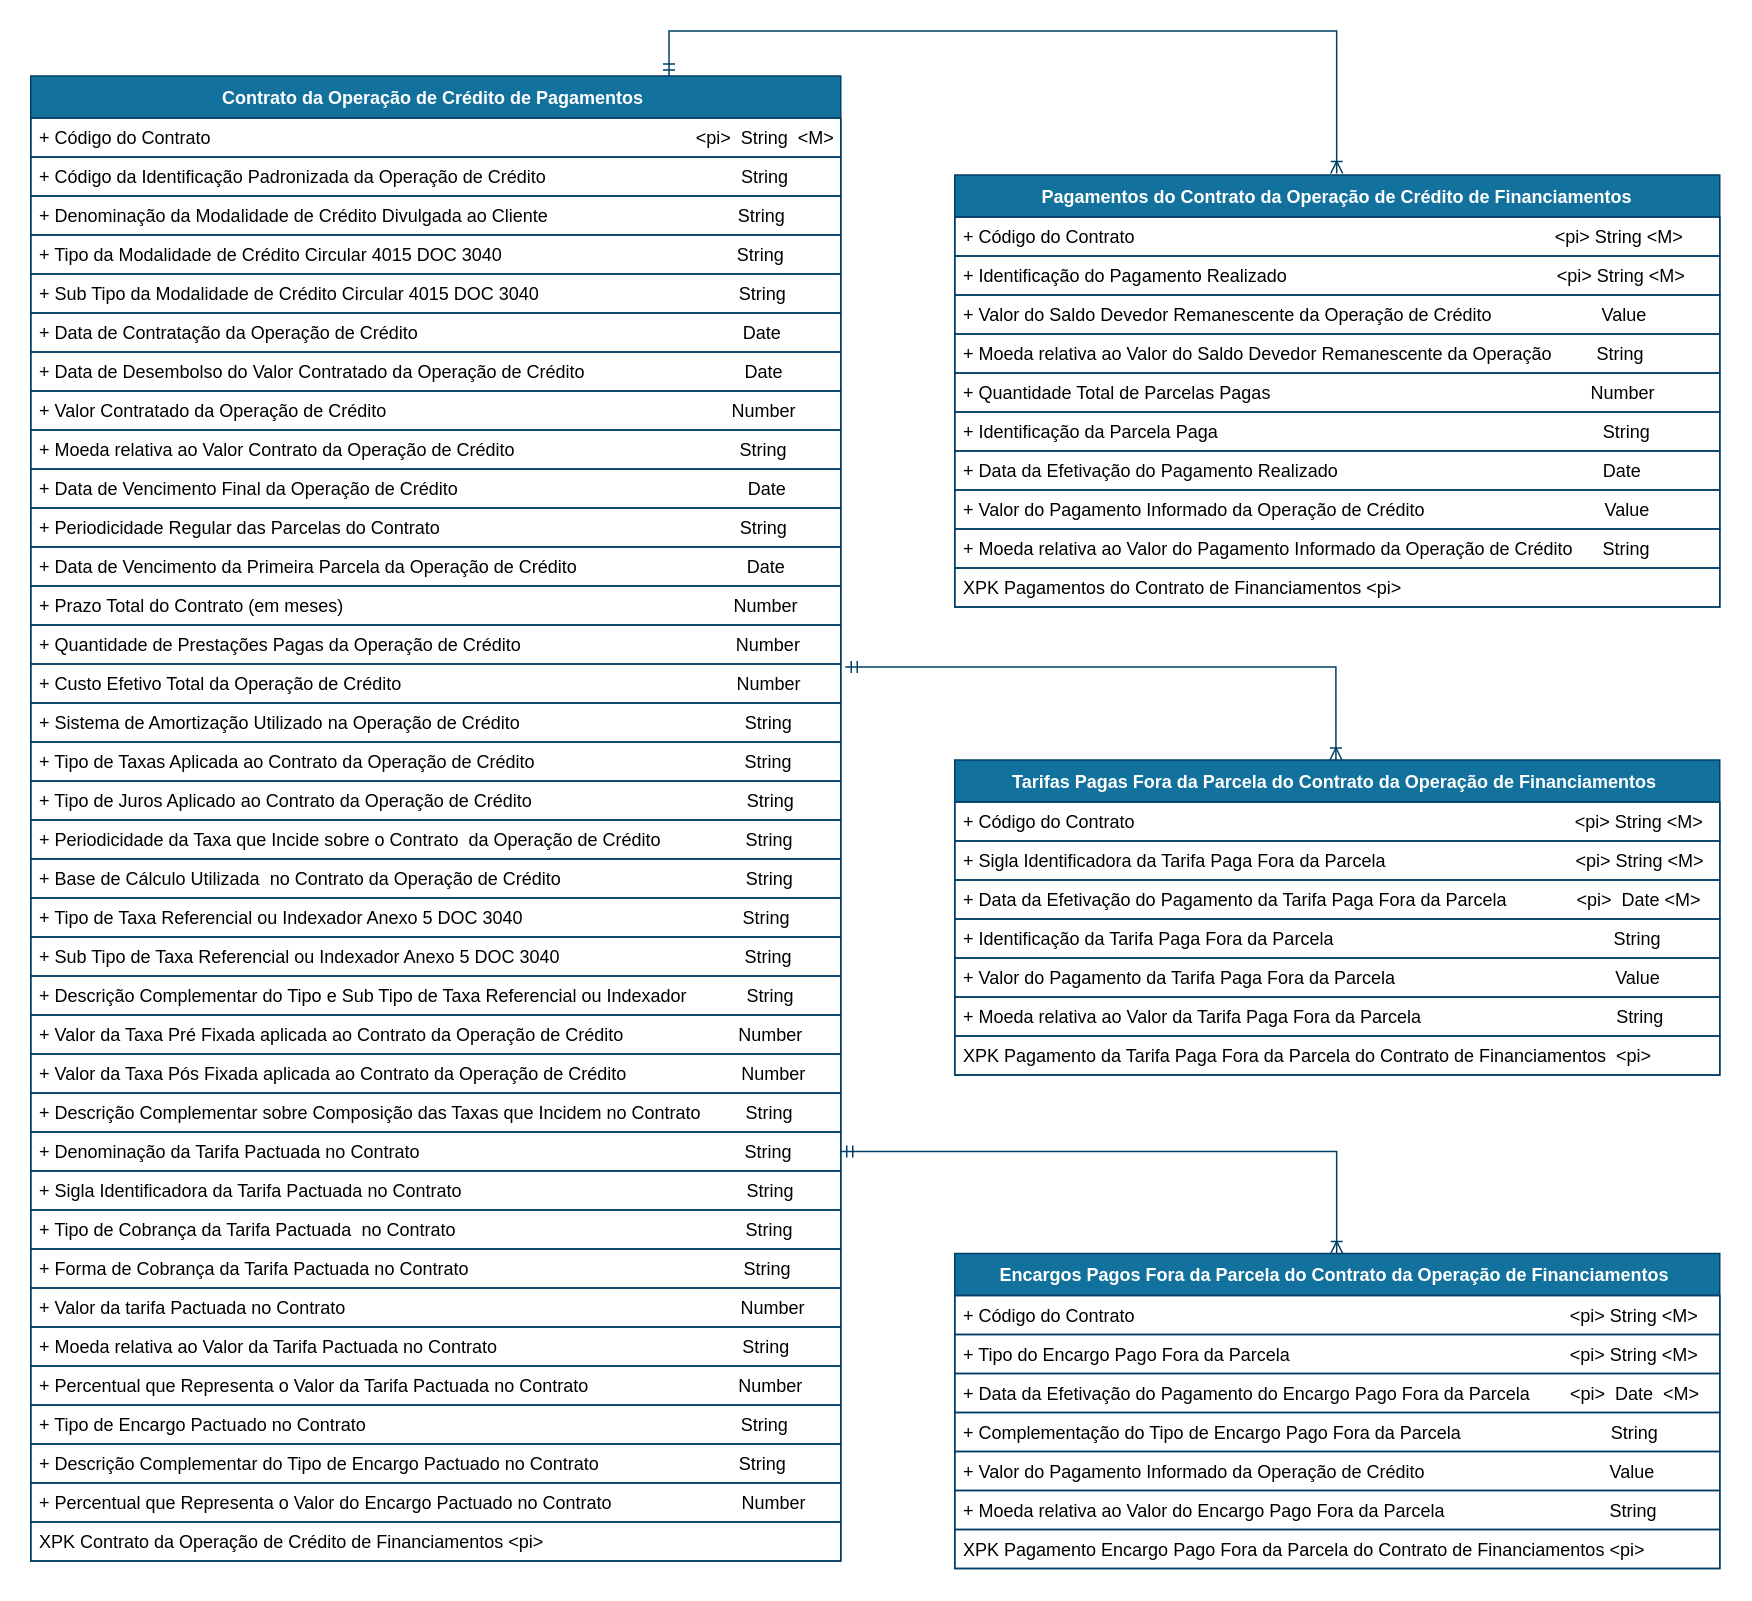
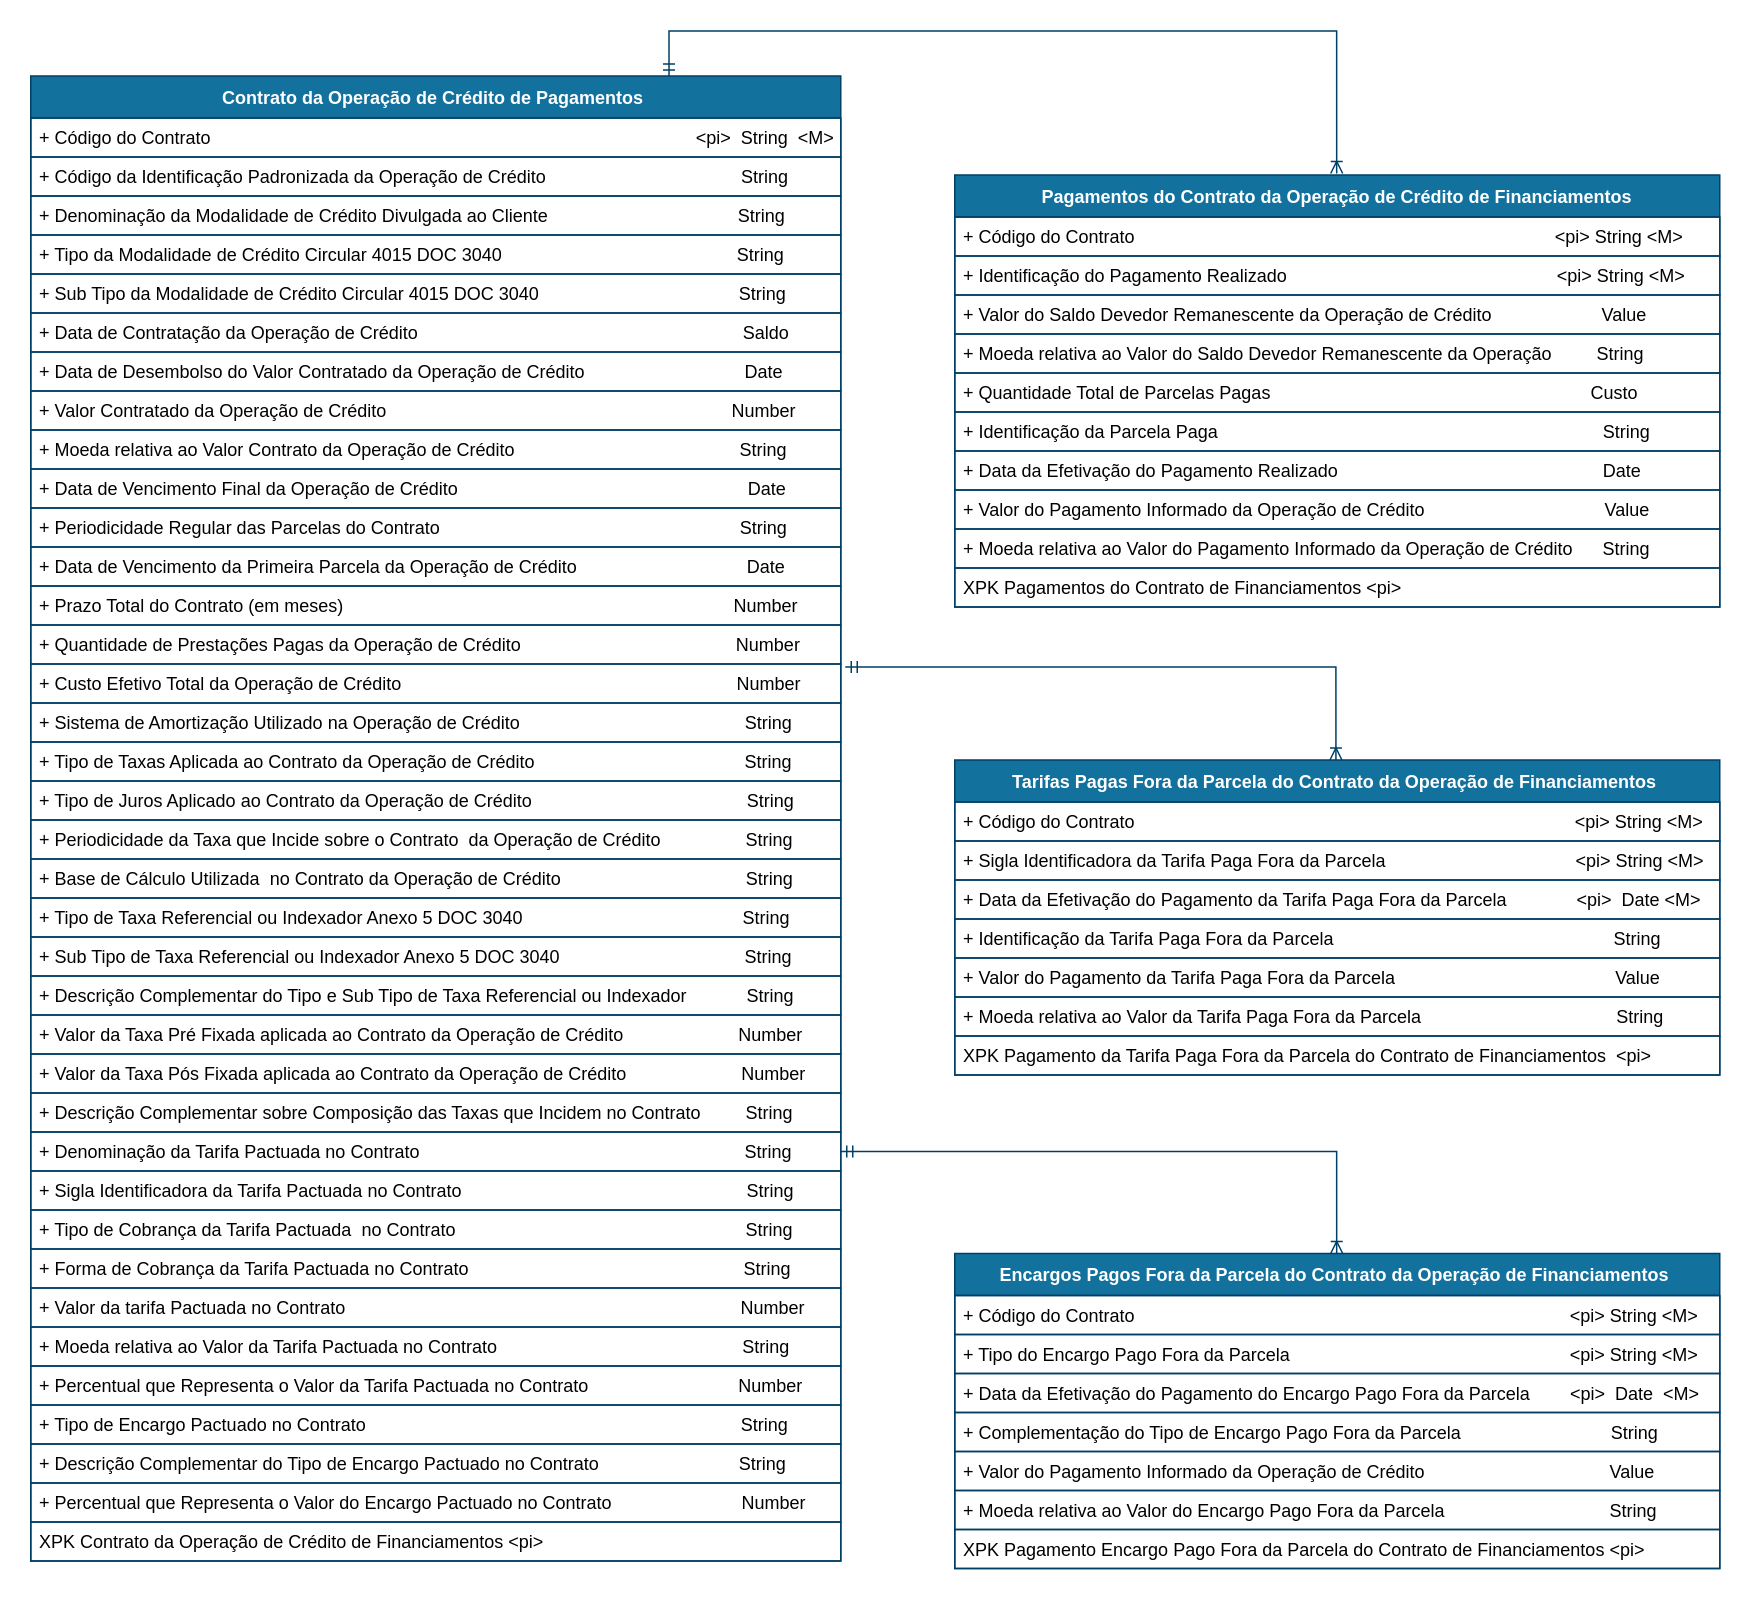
node "+ Data de Contratação da Operação de Crédito Date": label "+ Data de Contratação da Operação de Crédito Date" -> "+ Data de Contratação da Operação de Crédito Saldo"
node "+ Quantidade Total de Parcelas Pagas Number": label "+ Quantidade Total de Parcelas Pagas Number" -> "+ Quantidade Total de Parcelas Pagas Custo"
